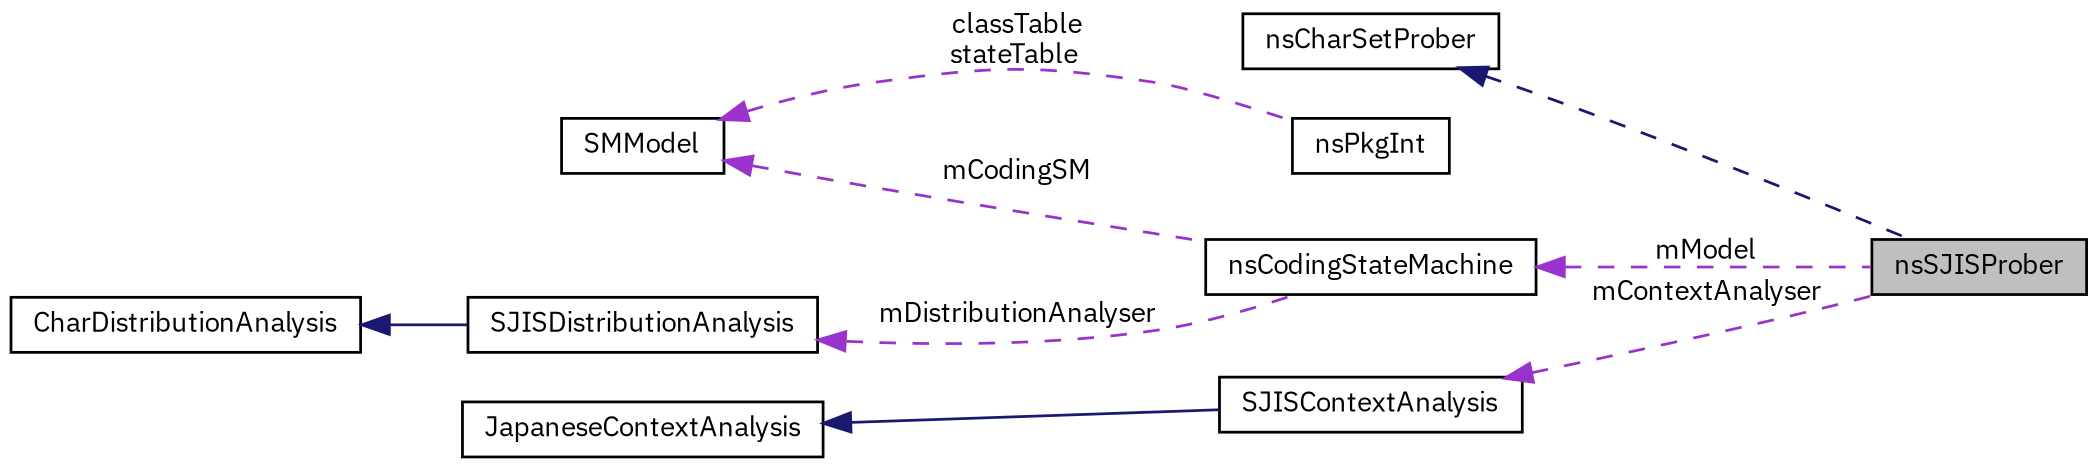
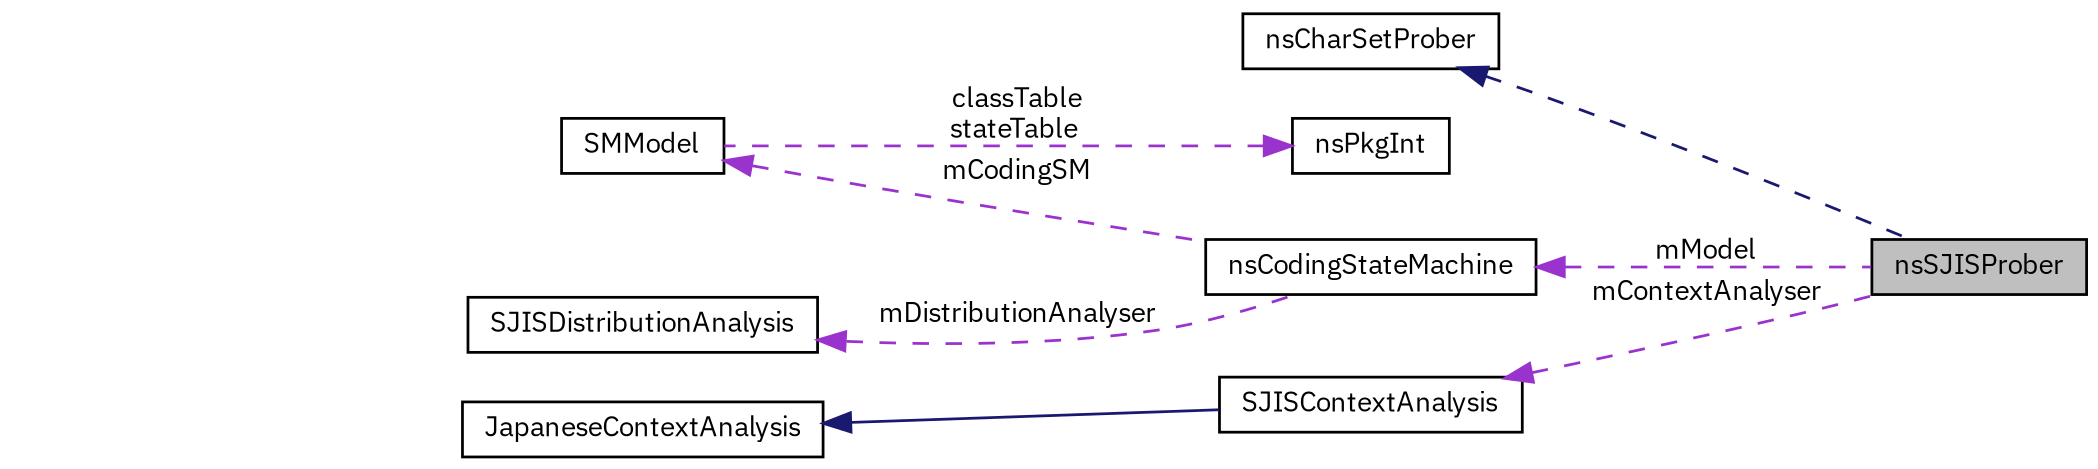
edge "nsPkgInt" -> "SMModel": reversed
node "CharDistributionAnalysis": removed
